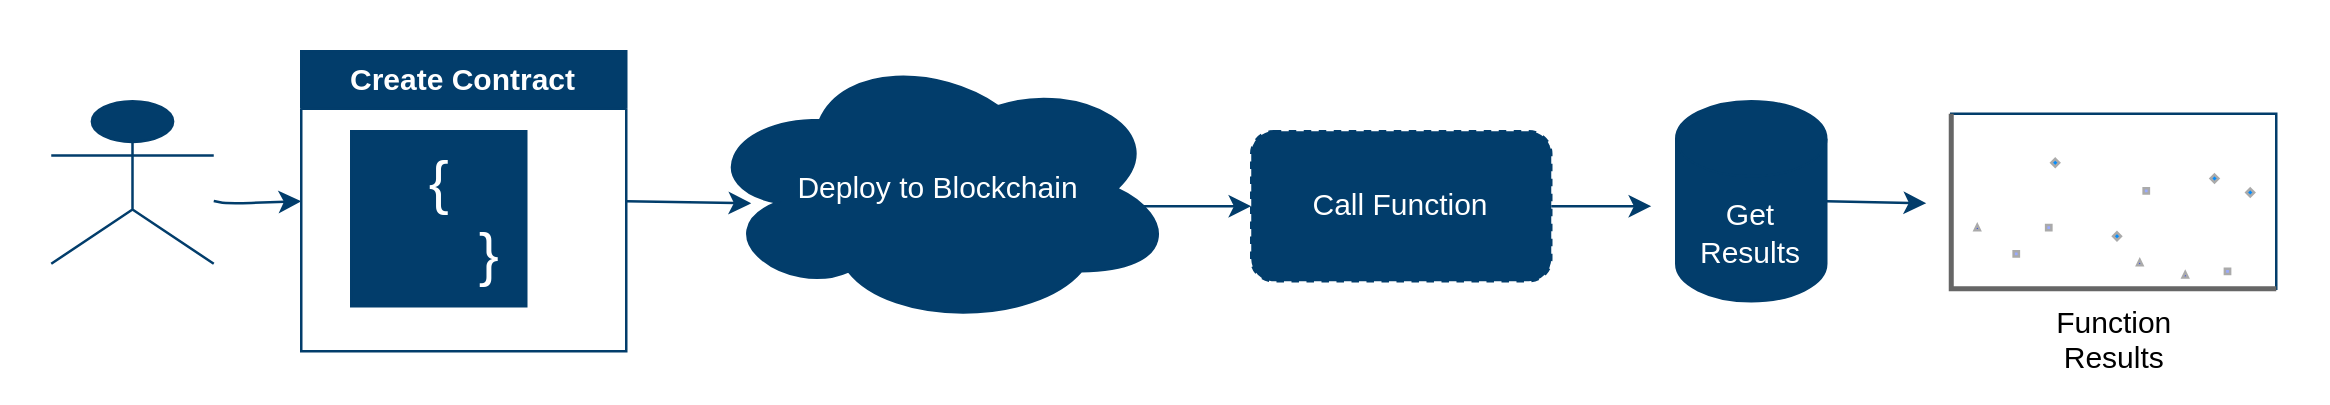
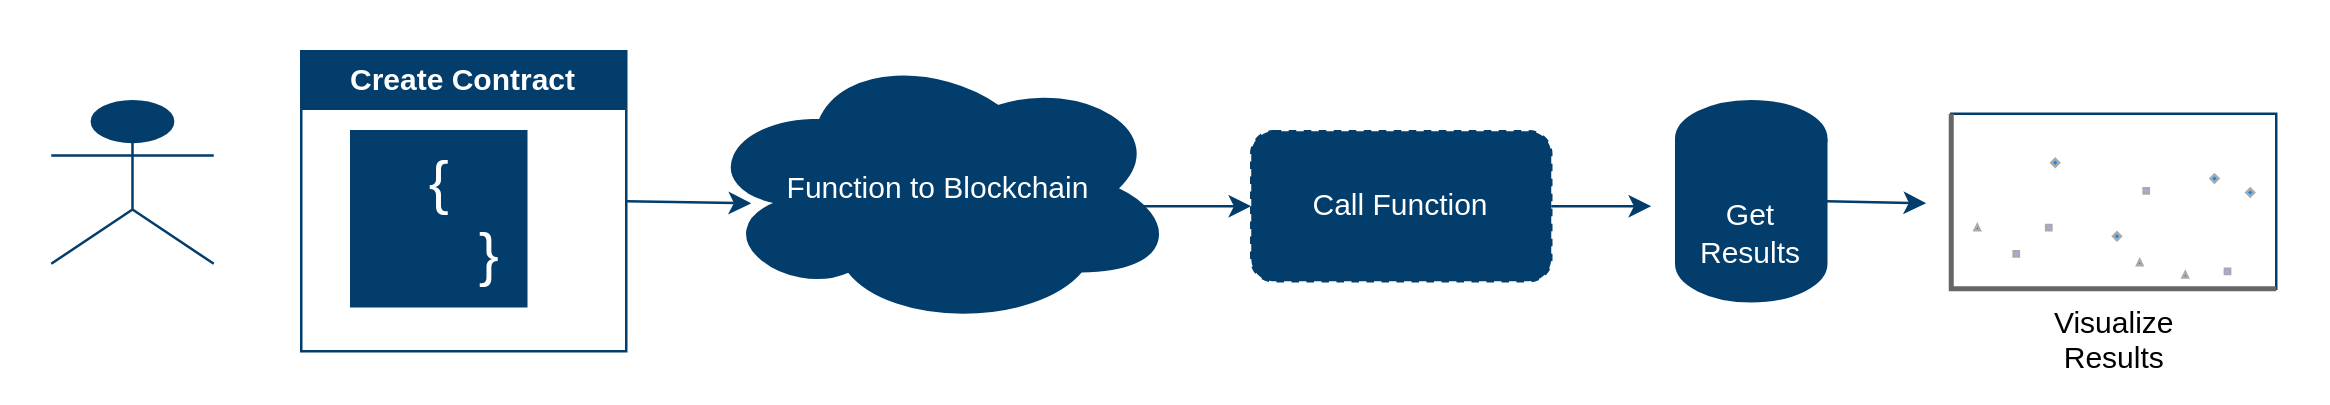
node "Deploy to Blockchain": label "Deploy to Blockchain" -> "Function to Blockchain"
edge "User" -> "Create Contract": removed
node "Function Results": label "Function Results" -> "Visualize Results"
